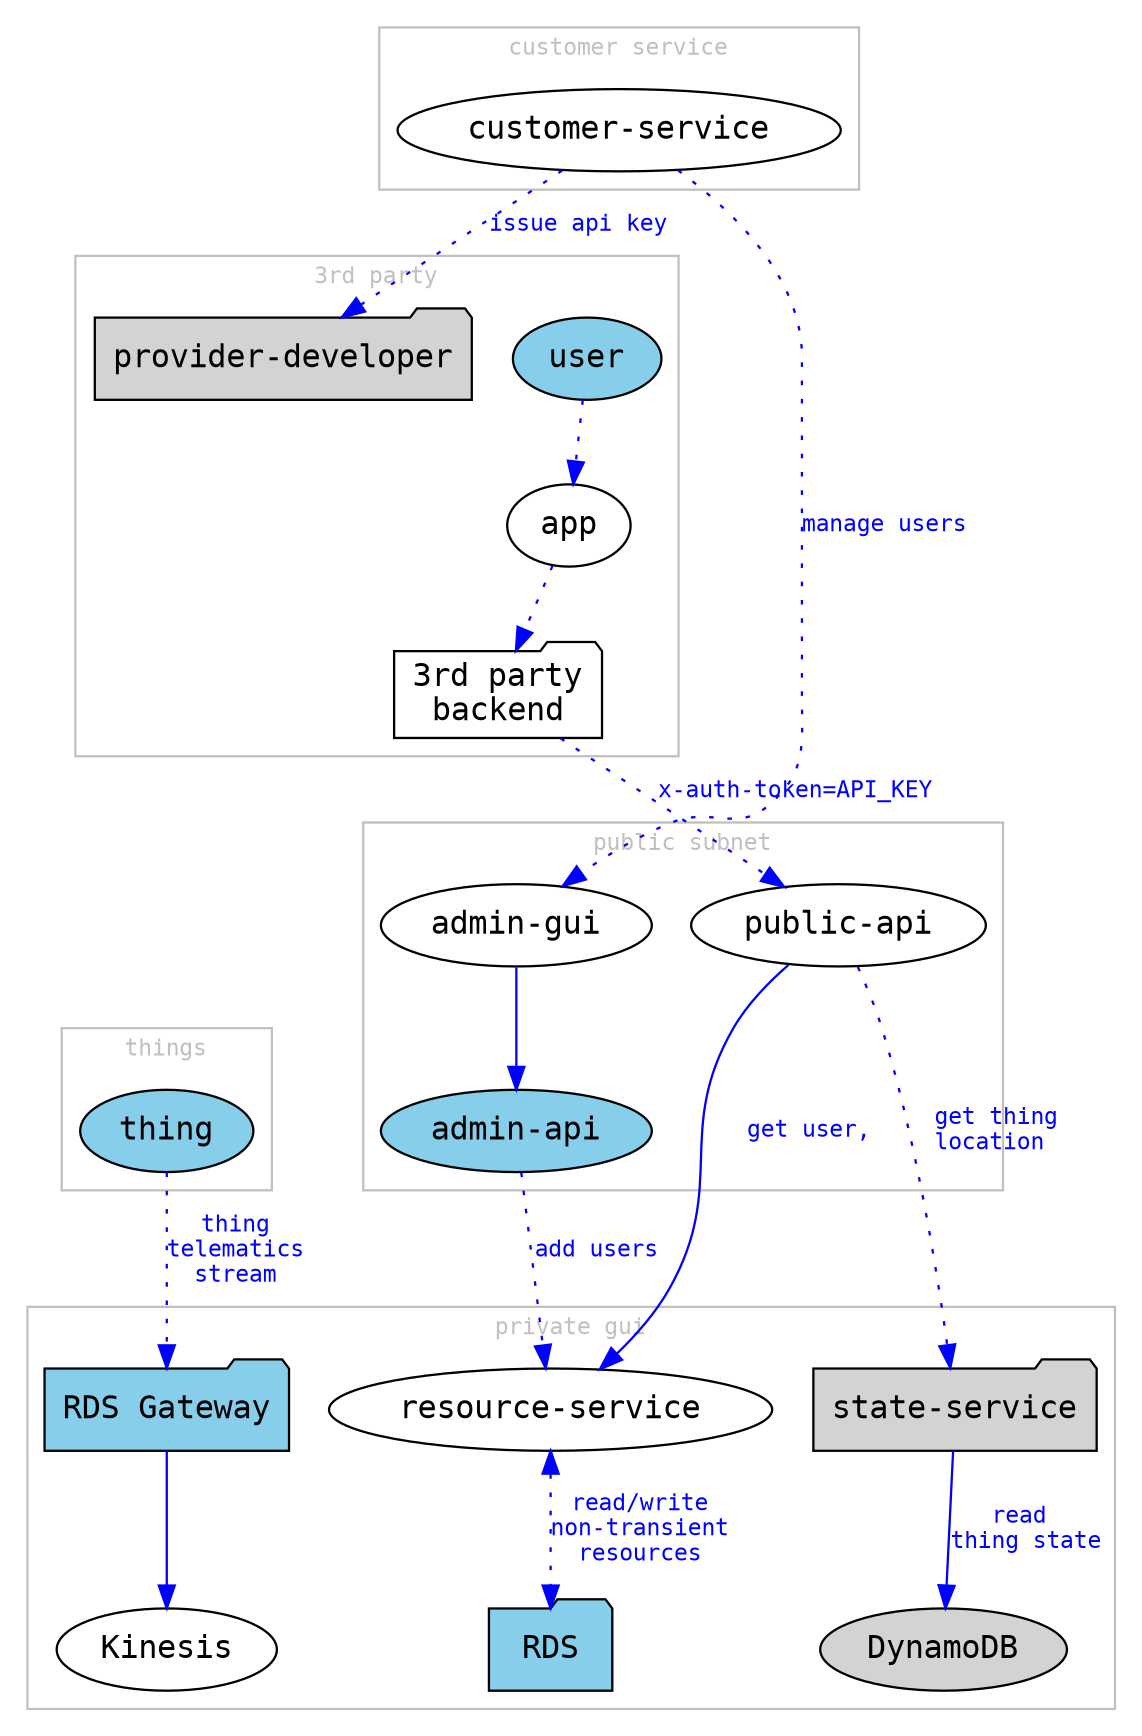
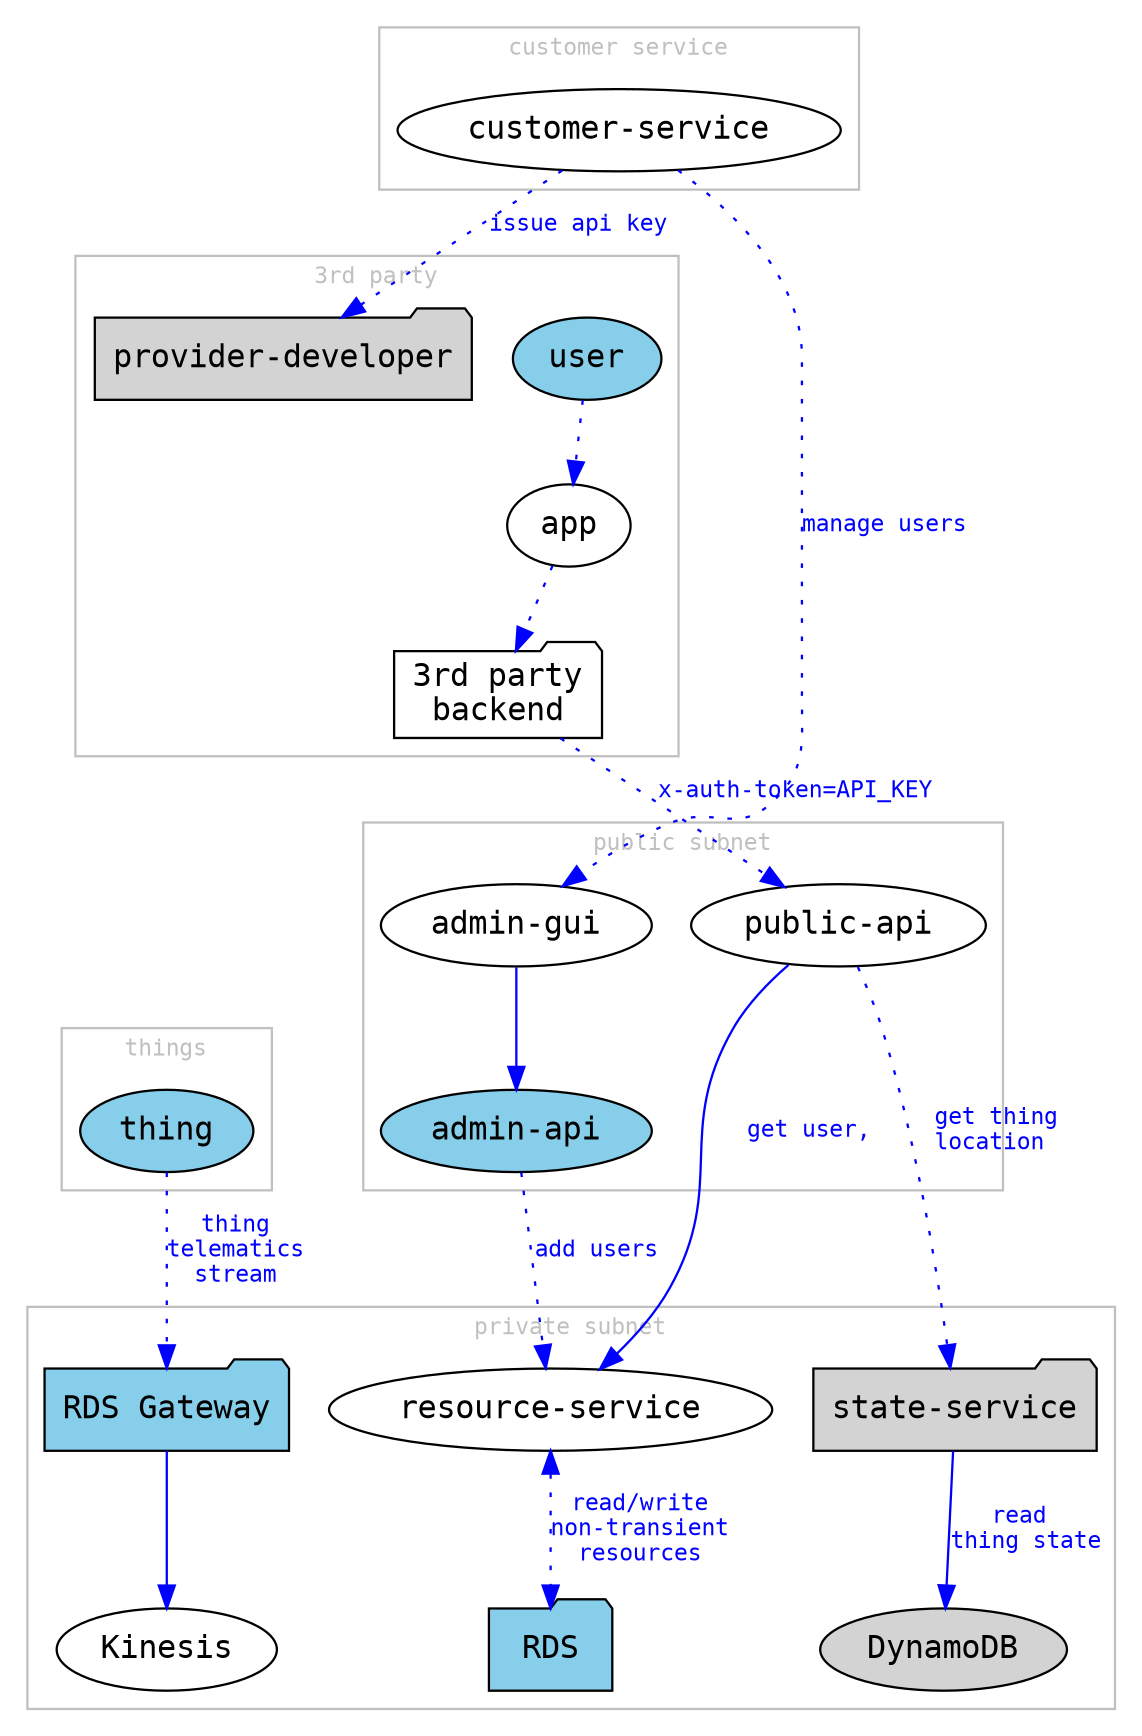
cluster "private gui": label "private gui" -> "private subnet"
